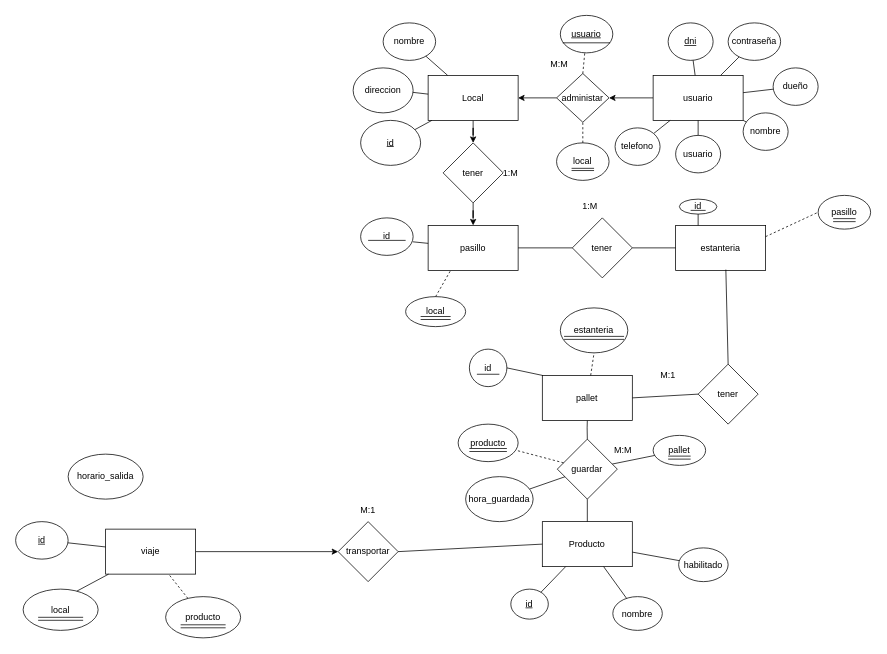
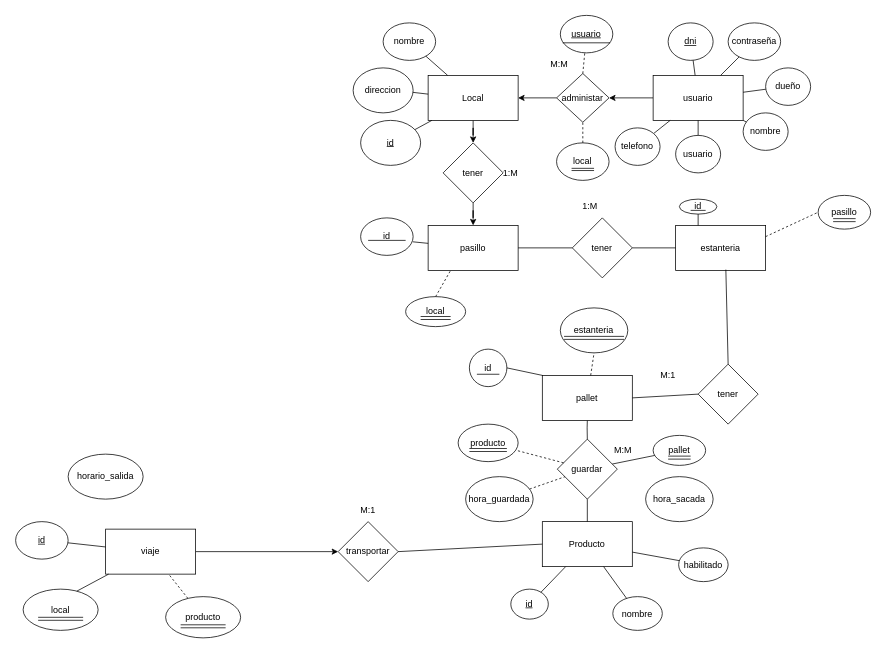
node "dueño": moved (795, 87) -> (788, 87)
edge "guardar" -- "hora_guardada": style solid -> dashed
node "hora_sacada": added
